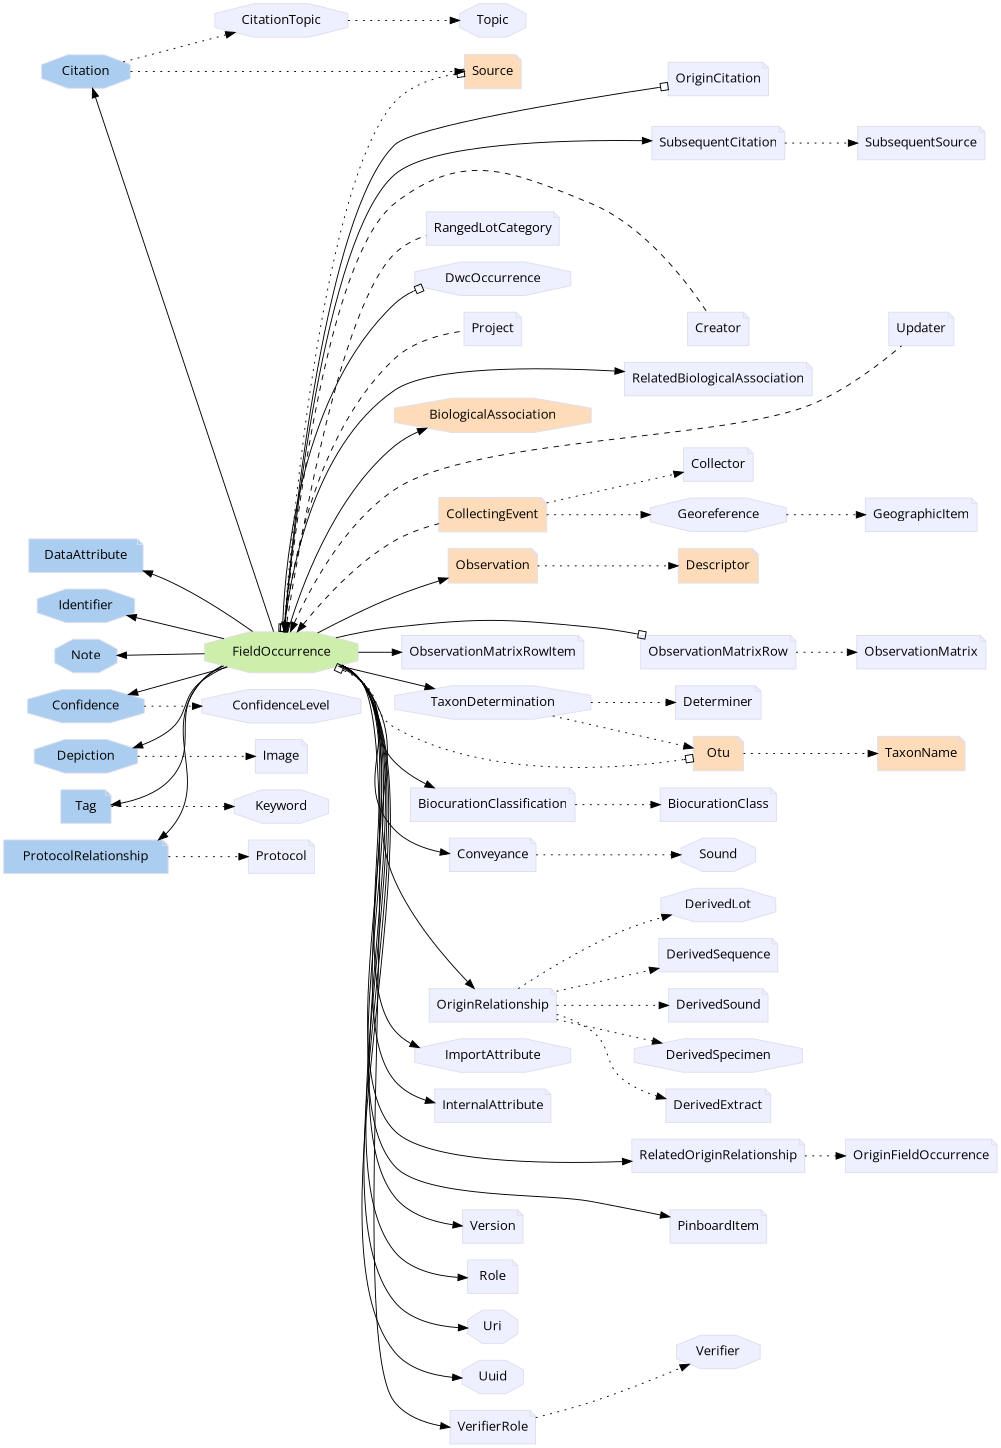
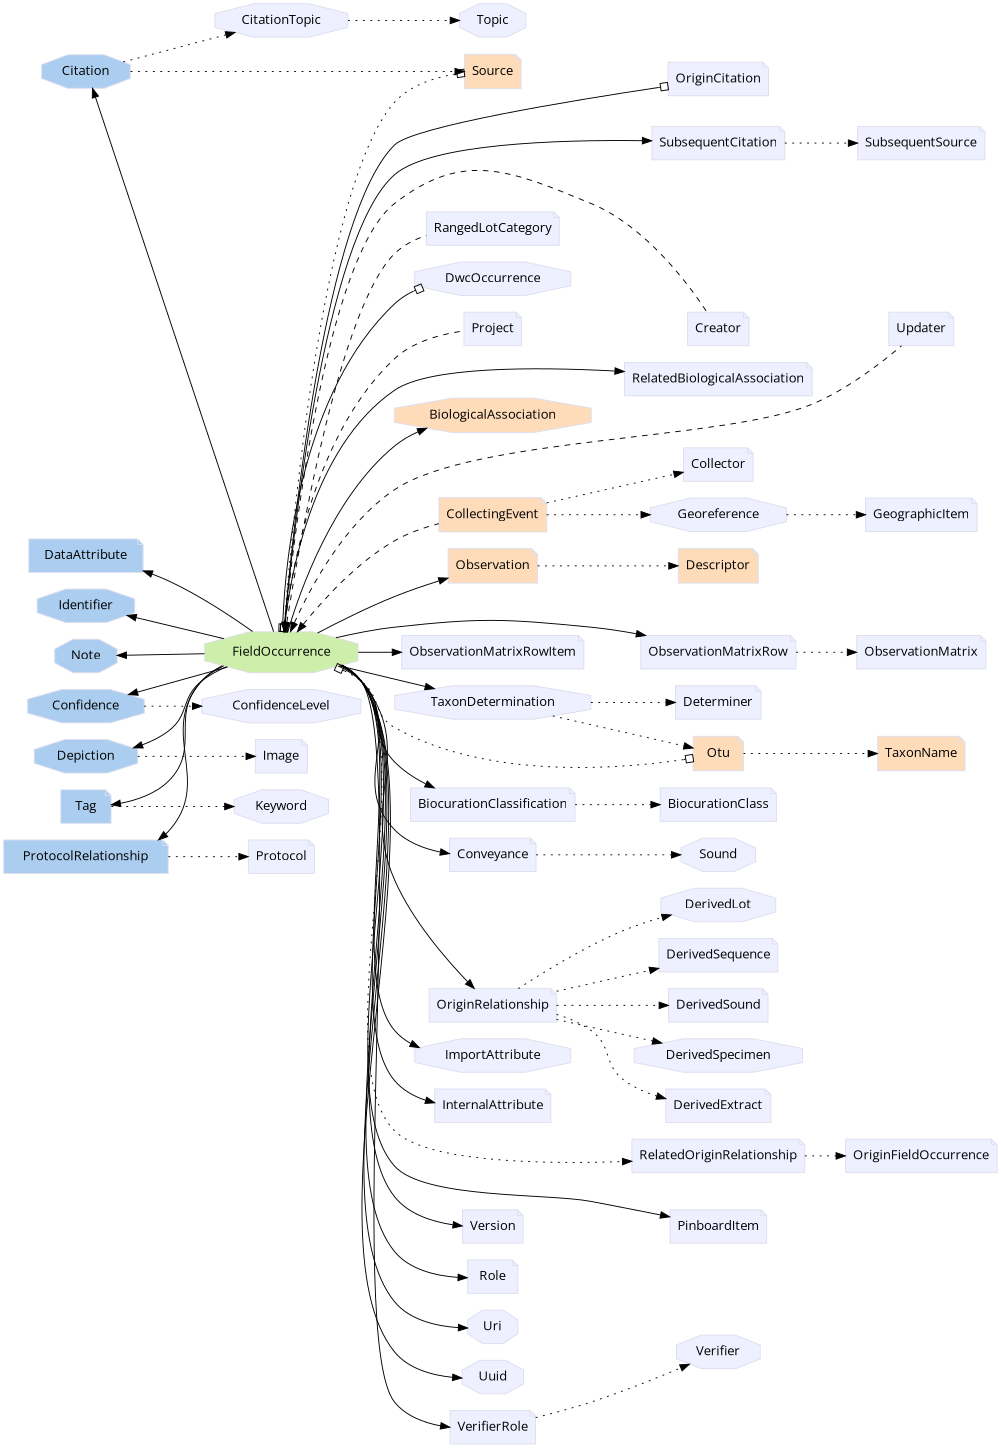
edge "FieldOccurrence" -> "ObservationMatrixRow": arrowhead obox -> normal
edge "FieldOccurrence" -> "RelatedOriginRelationship": style solid -> dotted
